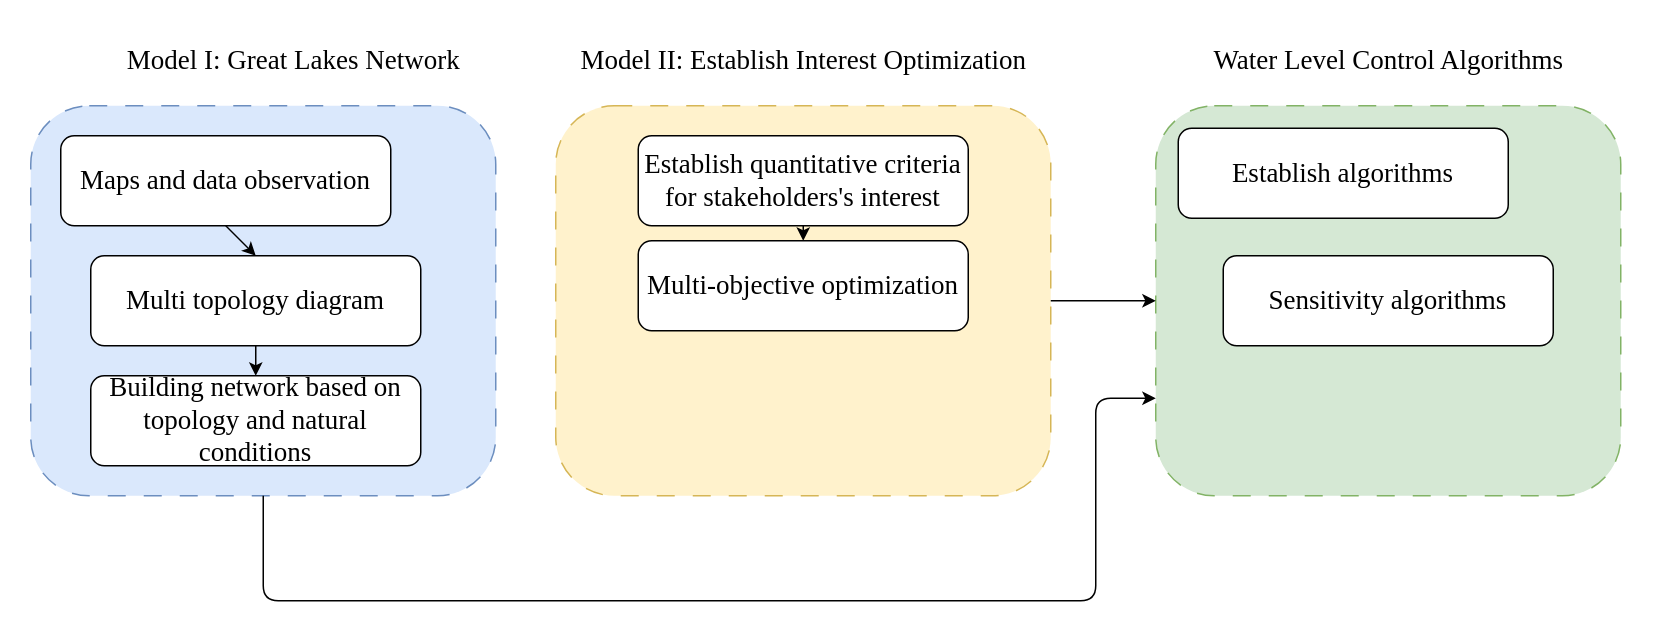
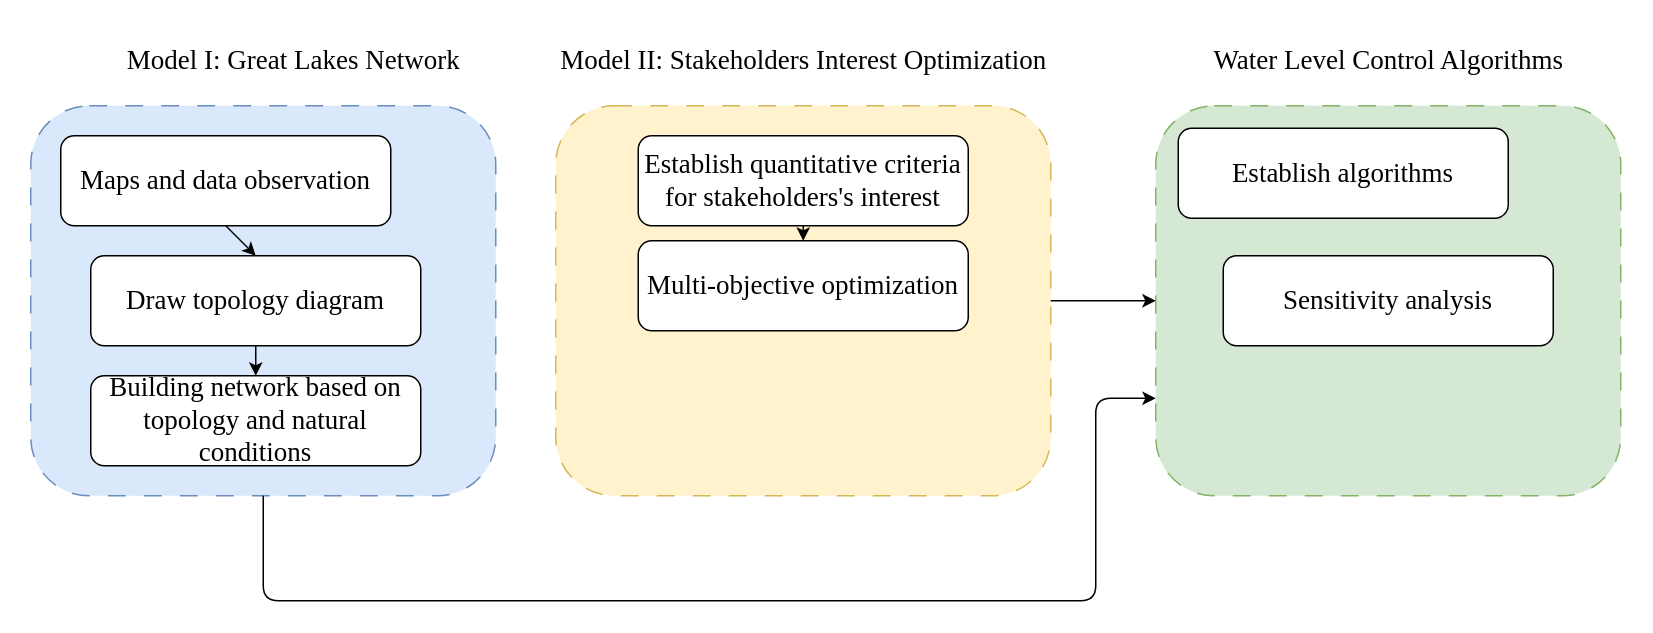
node "Model II: Establish Interest Optimization": label "Model II: Establish Interest Optimization" -> "Model II: Stakeholders Interest Optimization"
node "Multi topology diagram": label "Multi topology diagram" -> "Draw topology diagram"
node "Sensitivity algorithms": label "Sensitivity algorithms" -> "Sensitivity analysis"
